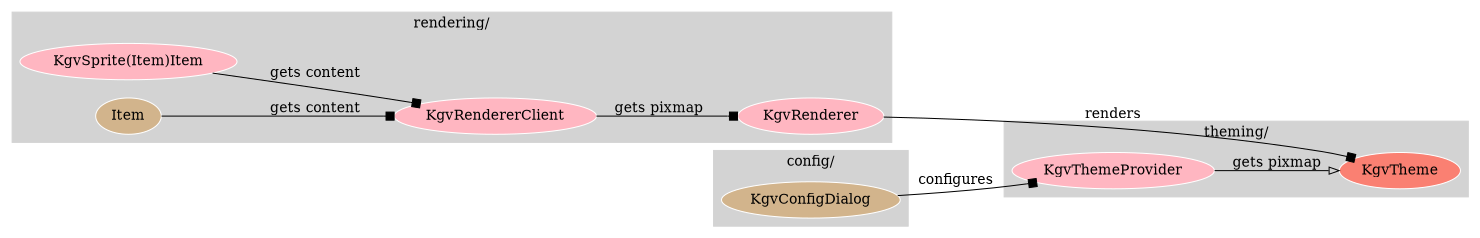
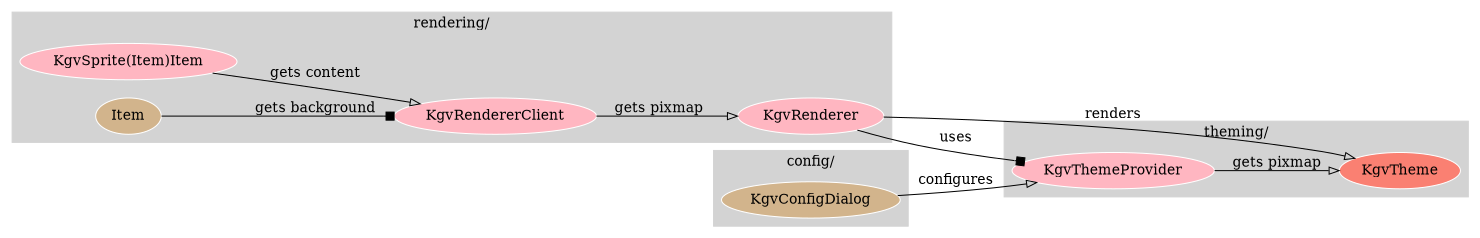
edge "KgvSprite(Item)Item" -> "KgvRendererClient": arrowhead box -> onormal
edge "Item" -> "KgvRendererClient": label "gets content" -> "gets background"
edge "KgvRendererClient" -> "KgvRenderer": arrowhead box -> onormal
edge "KgvRenderer" -> "KgvTheme": arrowhead box -> onormal
edge "KgvRenderer" -> "KgvThemeProvider": added, label "uses"
edge "KgvConfigDialog" -> "KgvThemeProvider": arrowhead box -> onormal
